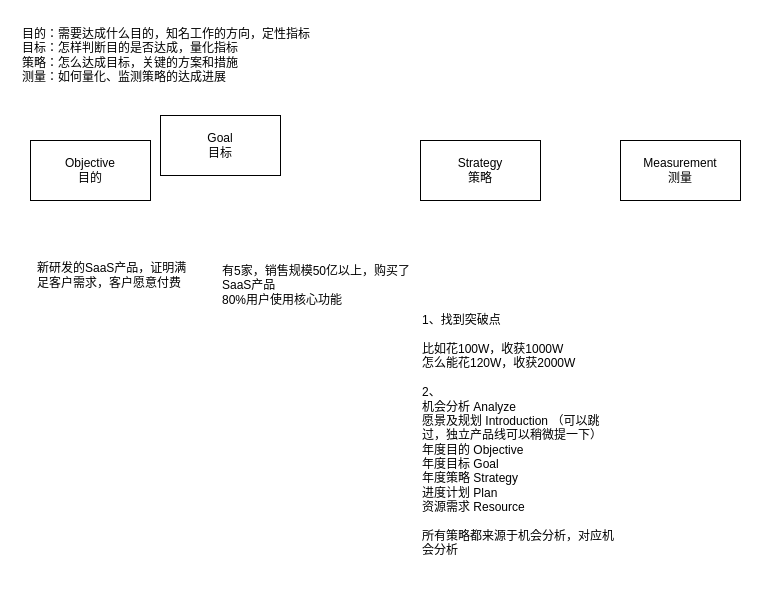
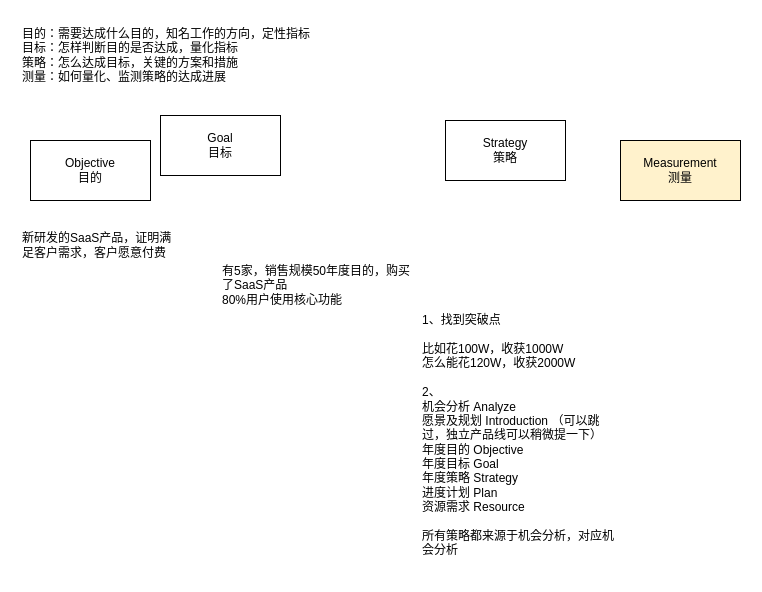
node "Strategy 策略": moved (481, 171) -> (506, 151)
node "Measurement 测量": fillcolor #ffffff -> #fff2cc
node "新研发的SaaS产品，证明满足客户需求，客户愿意付费": moved (116, 276) -> (101, 246)
node "有5家，销售规模50亿以上，购买了SaaS产品 80%用户使用核心功能": label "有5家，销售规模50亿以上，购买了SaaS产品 80%用户使用核心功能" -> "有5家，销售规模50年度目的，购买了SaaS产品 80%用户使用核心功能"
